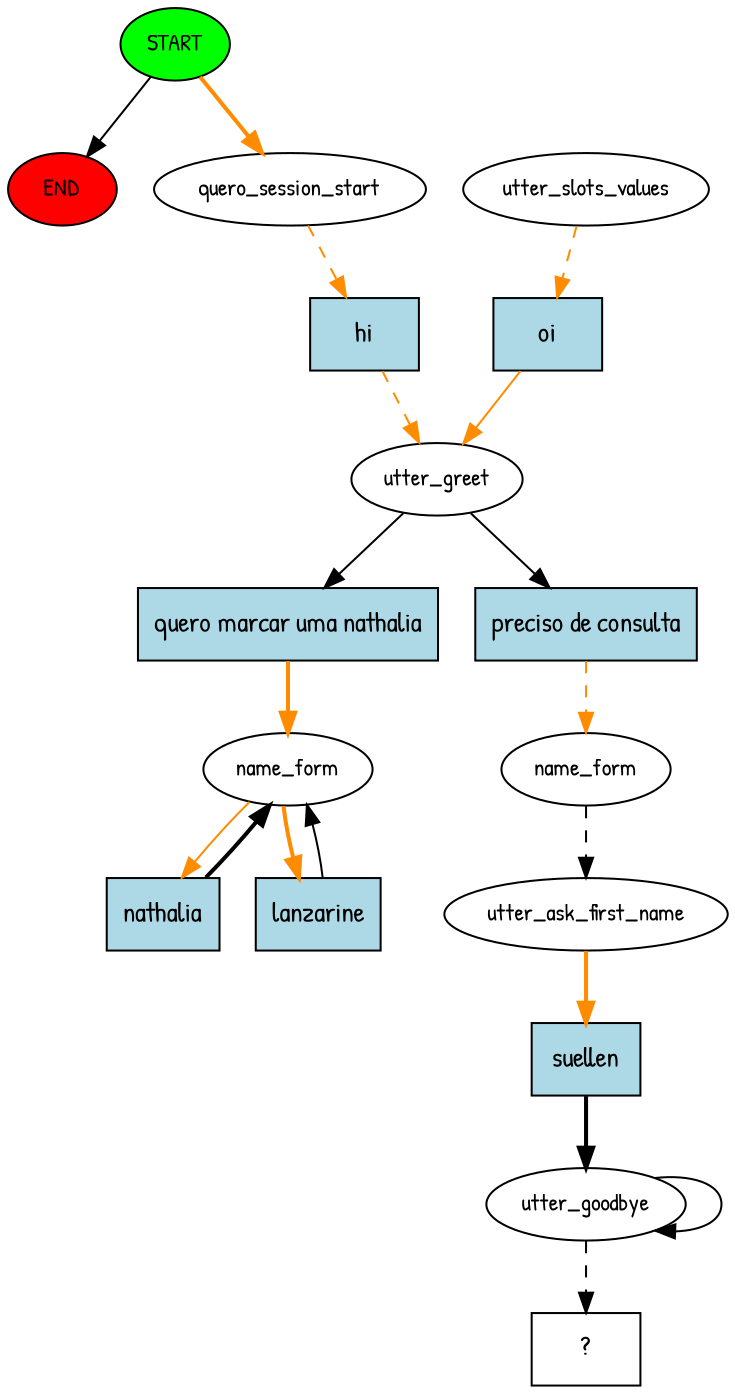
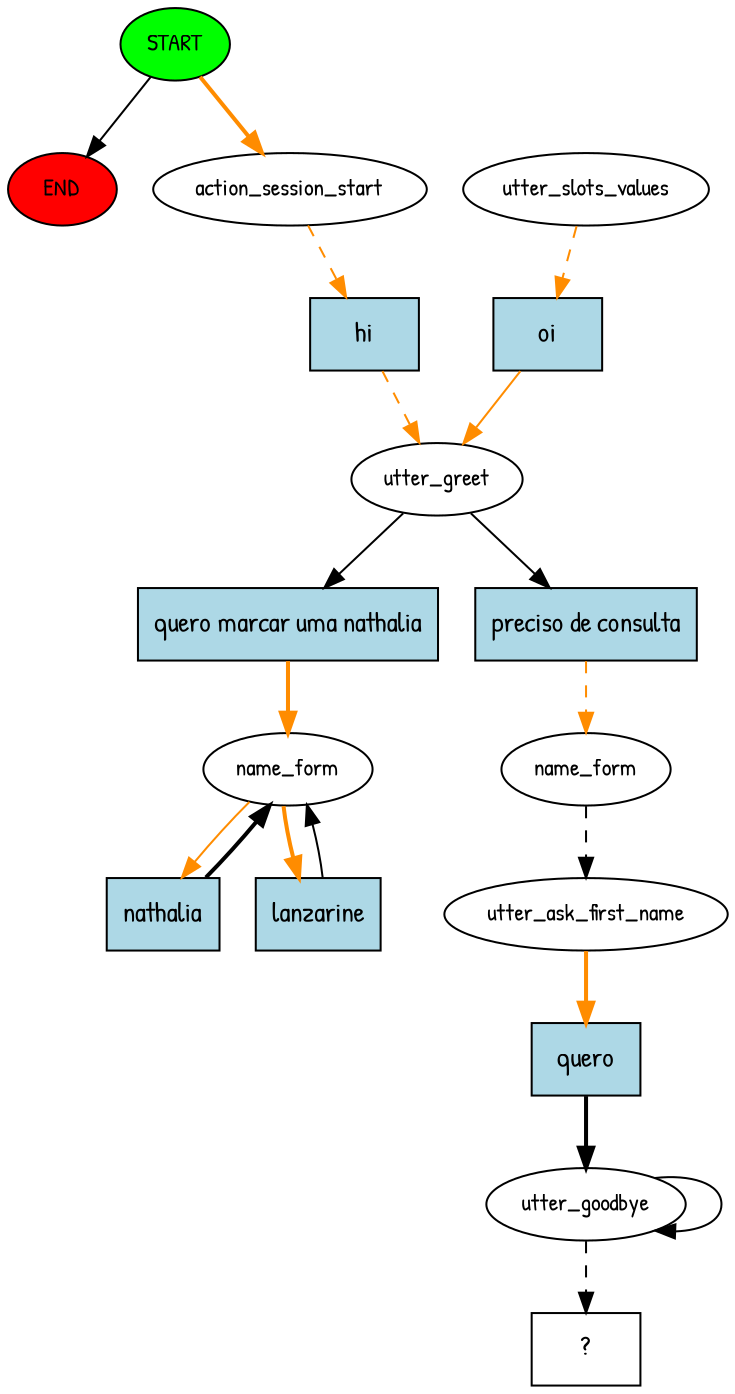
node "quero_session_start": label "quero_session_start" -> "action_session_start"
node "suellen": label "suellen" -> "quero"
